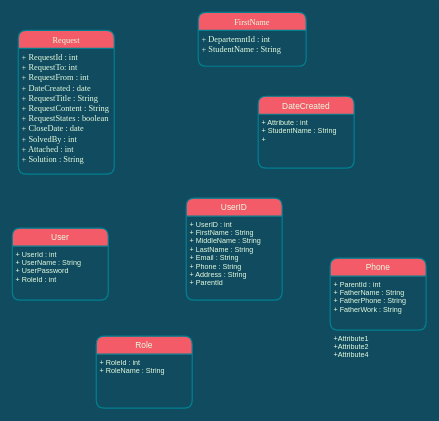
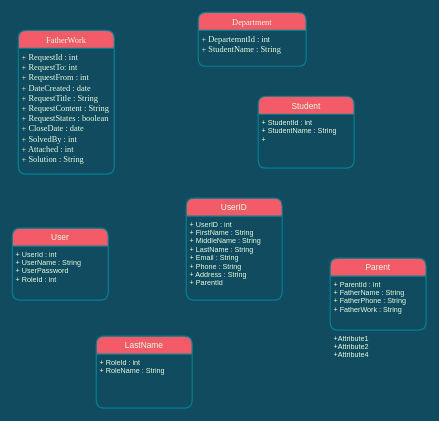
node "FirstName": label "FirstName" -> "Department"
node "Request": label "Request" -> "FatherWork"
node "DateCreated": label "DateCreated" -> "Student"
node "+ Attribute : int + StudentName : String +": label "+ Attribute : int + StudentName : String +" -> "+ StudentId : int + StudentName : String +"
node "Phone": label "Phone" -> "Parent"
node "Role": label "Role" -> "LastName"
